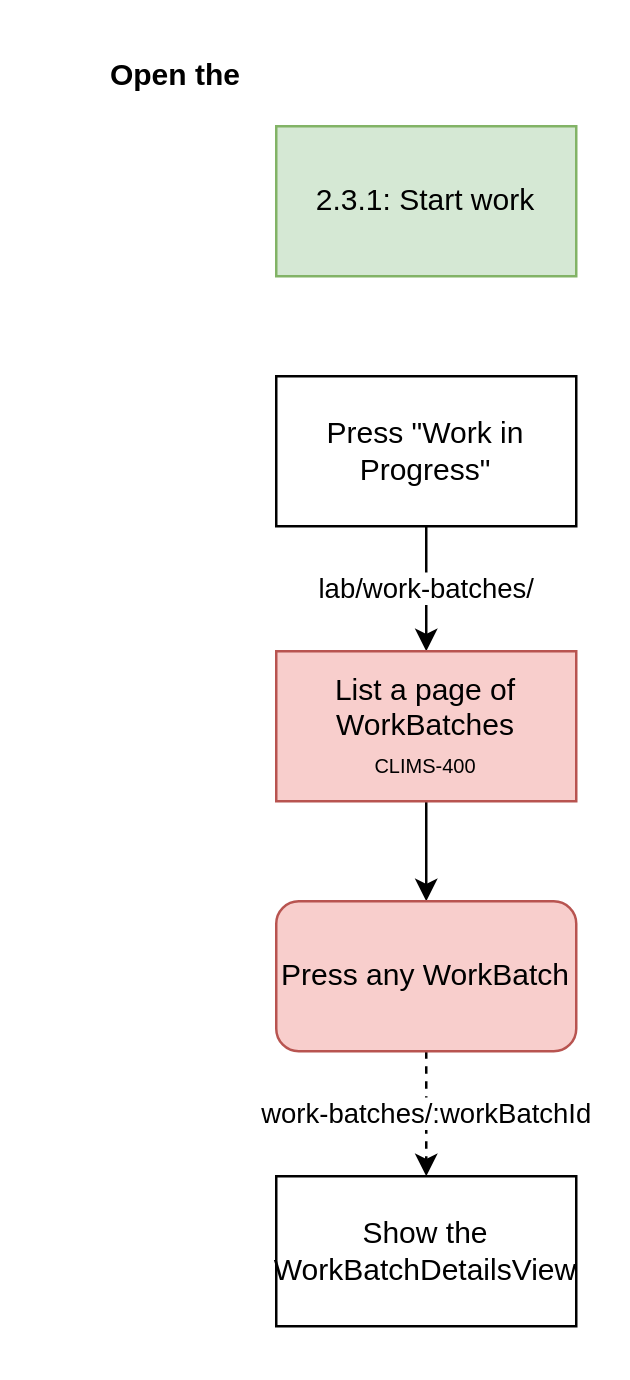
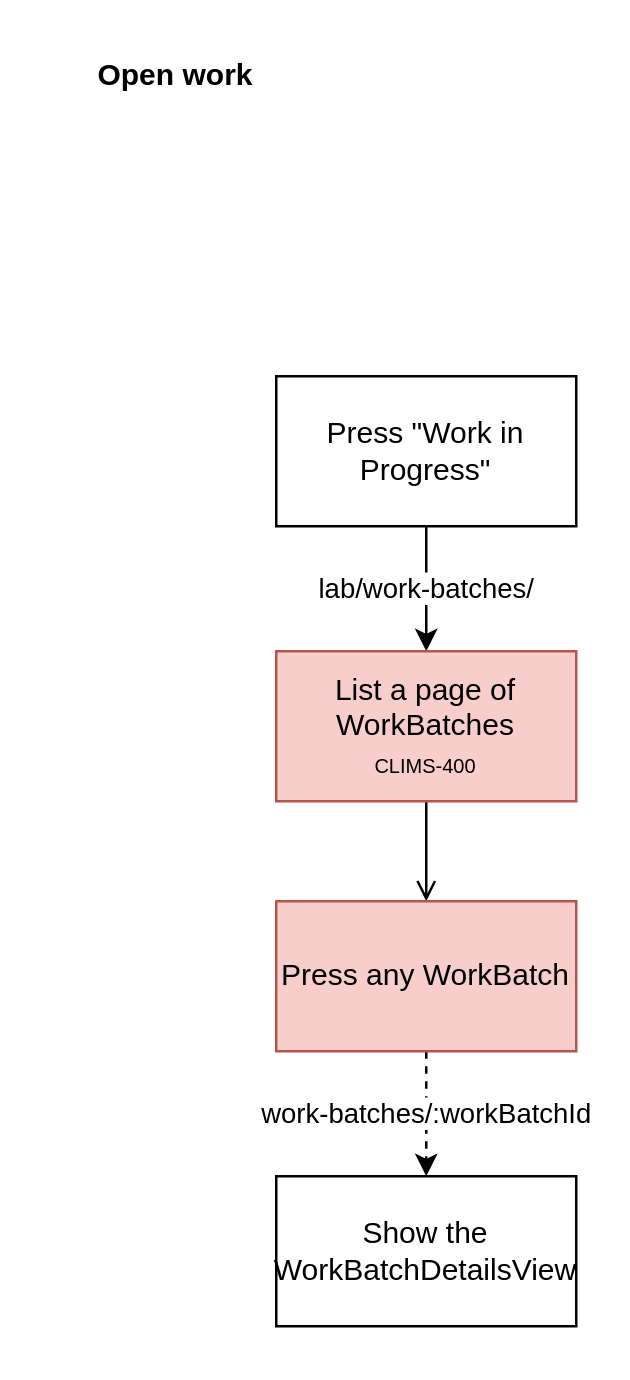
node "Open the": label "Open the" -> "Open work"
node "2.3.1: Start work": removed
edge "List a page of WorkBatches CLIMS-400" -> "Press any WorkBatch": arrowhead classic -> open
node "Press any WorkBatch": shape rounded rectangle -> rectangle
